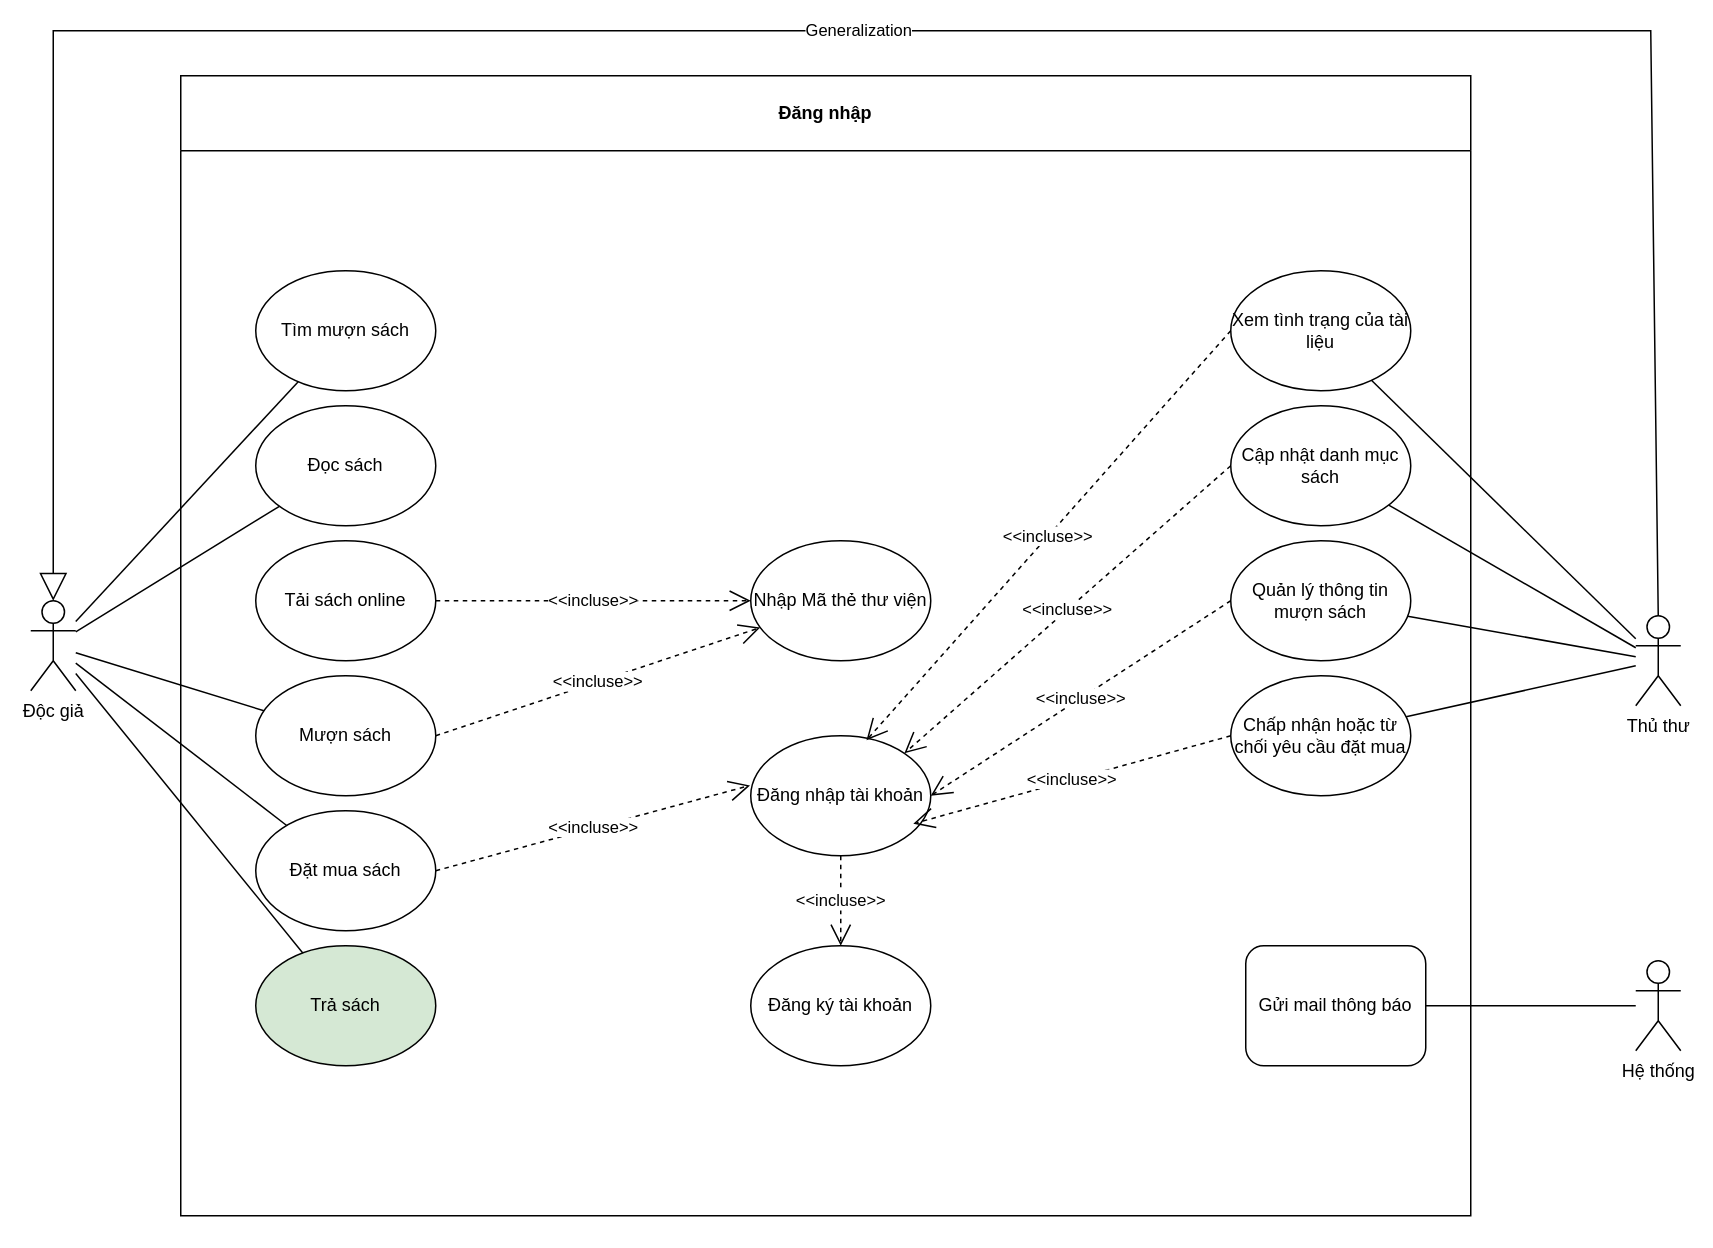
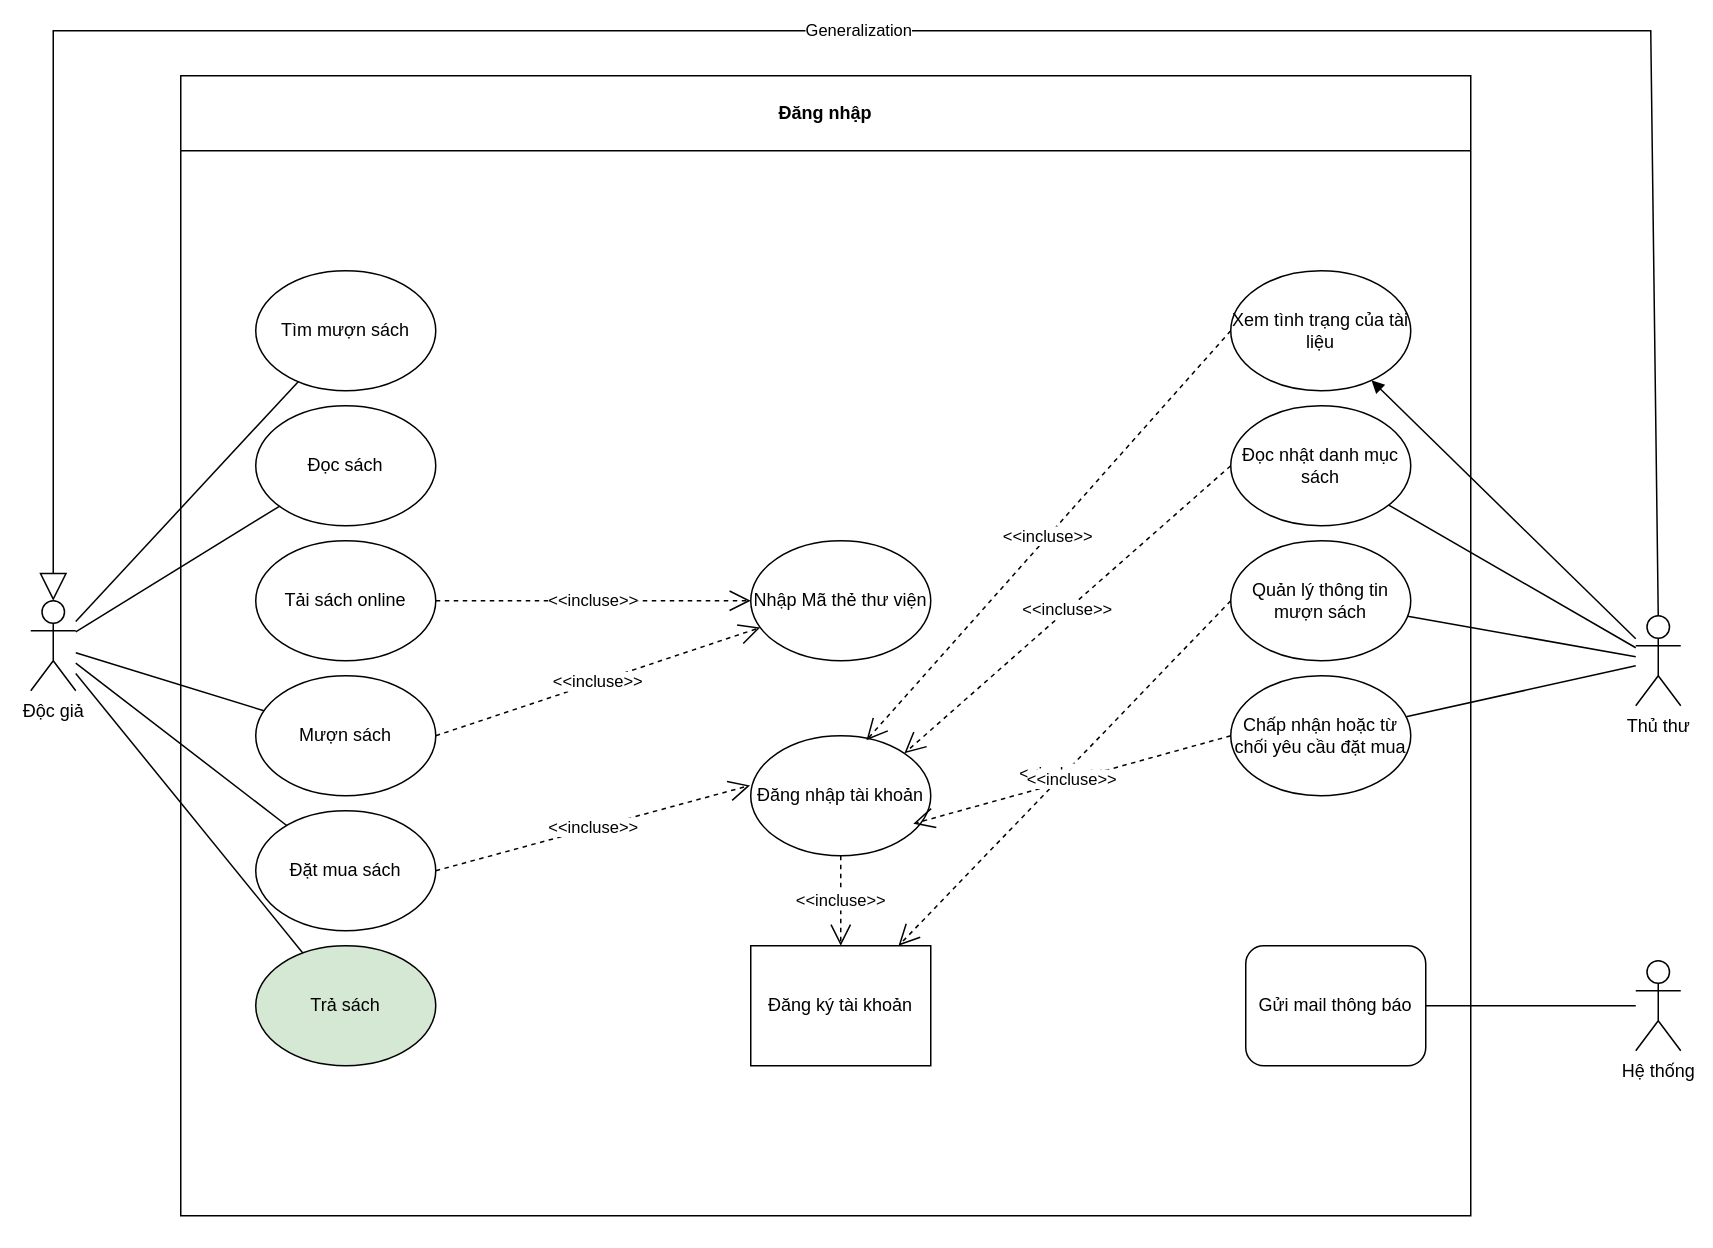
edge "Xem tình trạng của tài liệu" -- "Thủ thư": arrowhead none -> block
node "Cập nhật danh mục sách": label "Cập nhật danh mục sách" -> "Đọc nhật danh mục sách"
edge "Quản lý thông tin mượn sách" -> "Đăng nhập tài khoản": now "Quản lý thông tin mượn sách" -> "Đăng ký tài khoản"
node "Đăng ký tài khoản": shape ellipse -> rectangle
